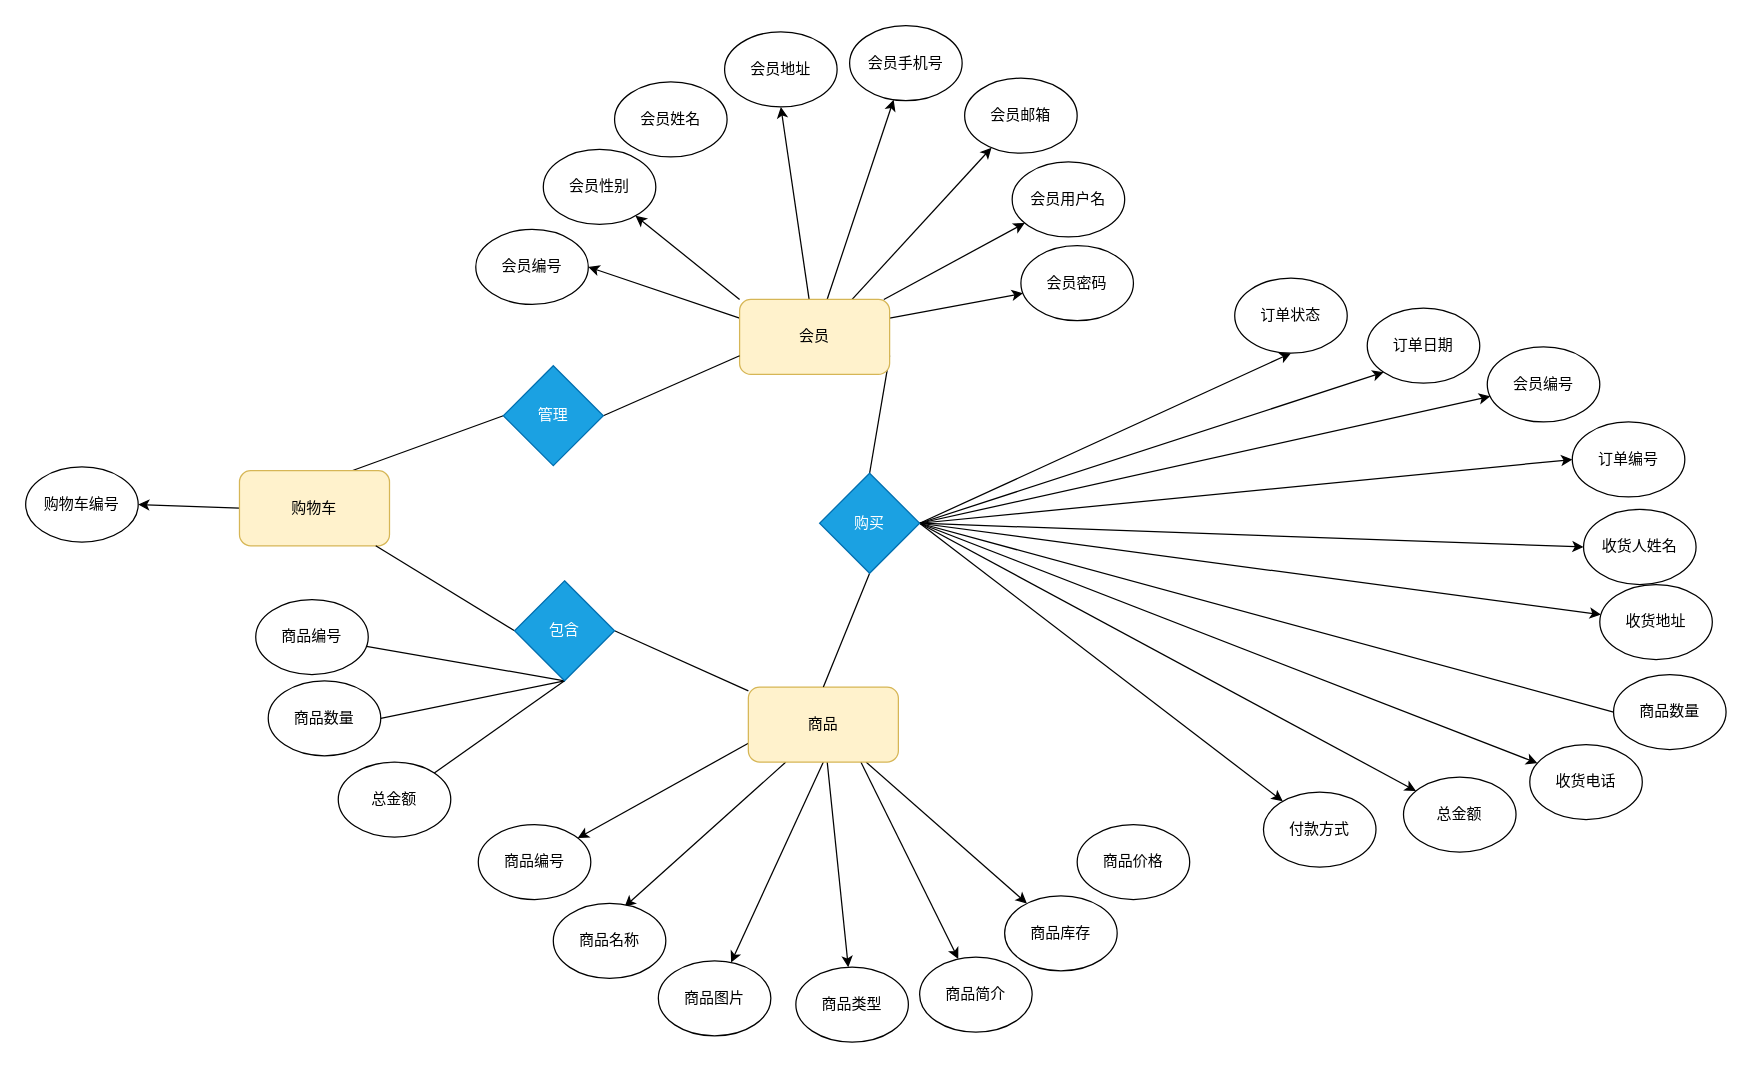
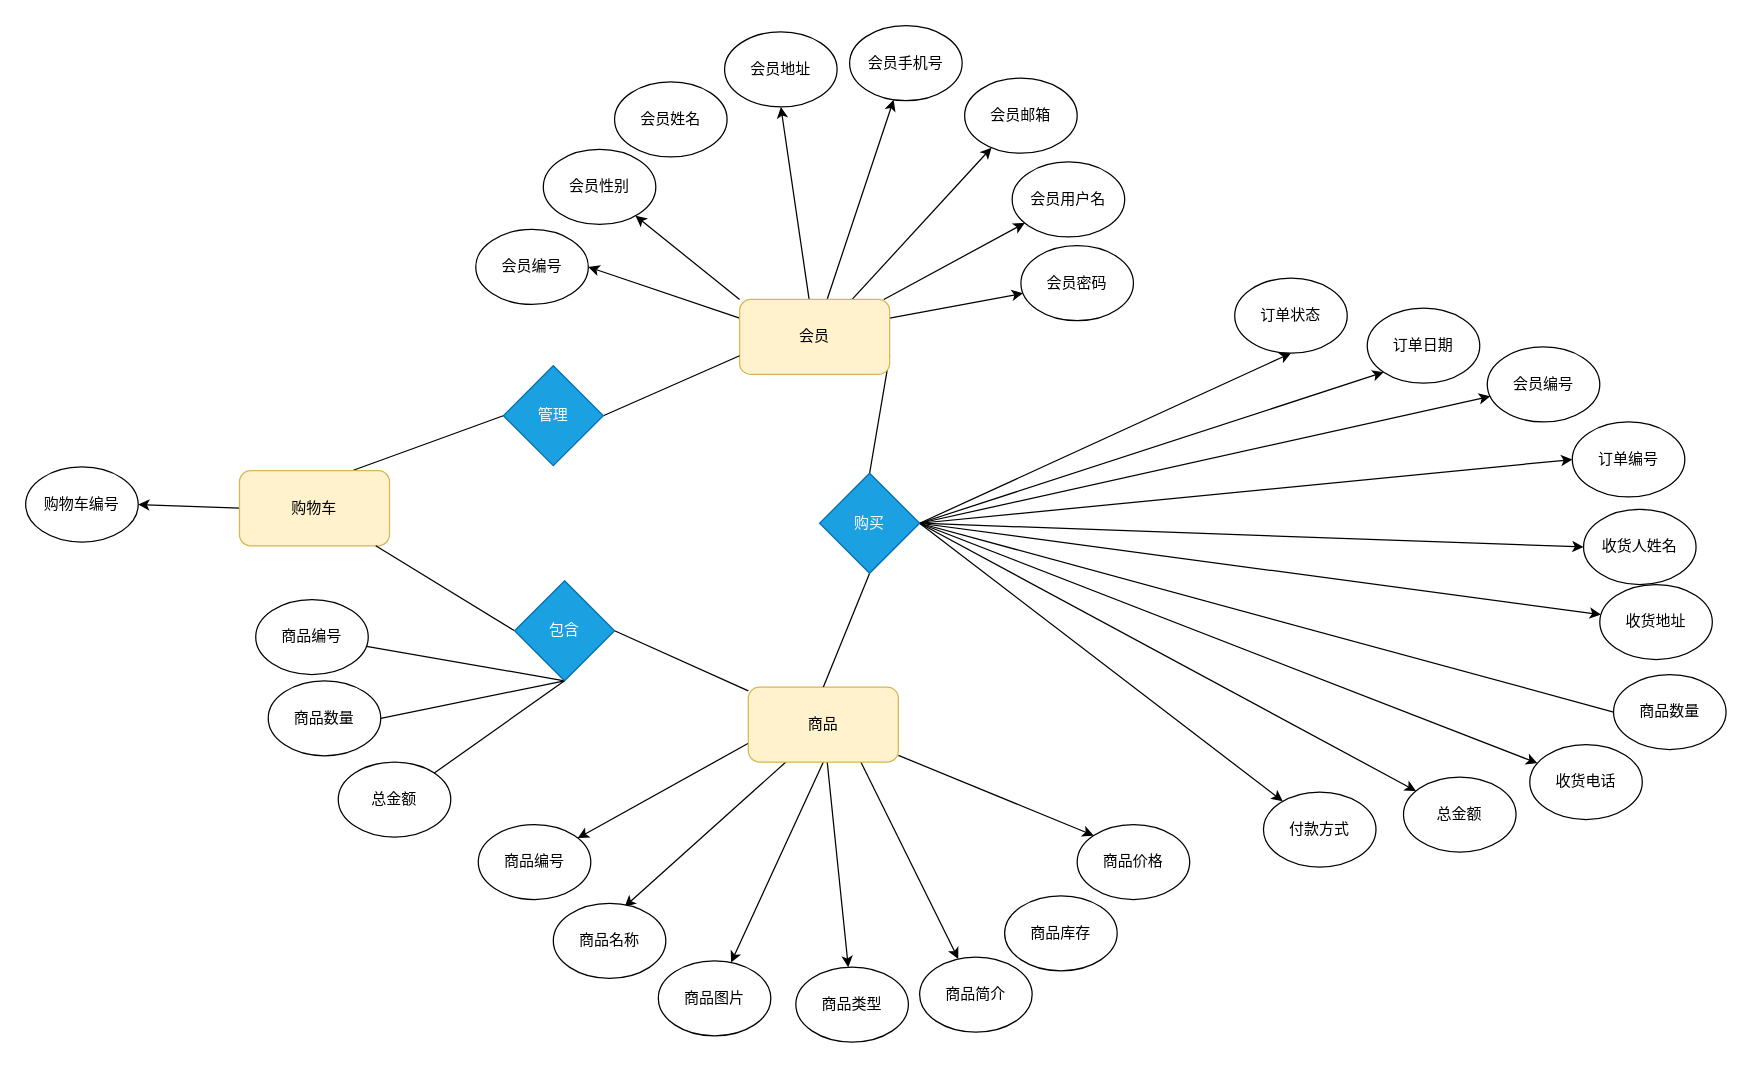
edge "商品" -> "商品库存": now "商品" -> "商品价格"
